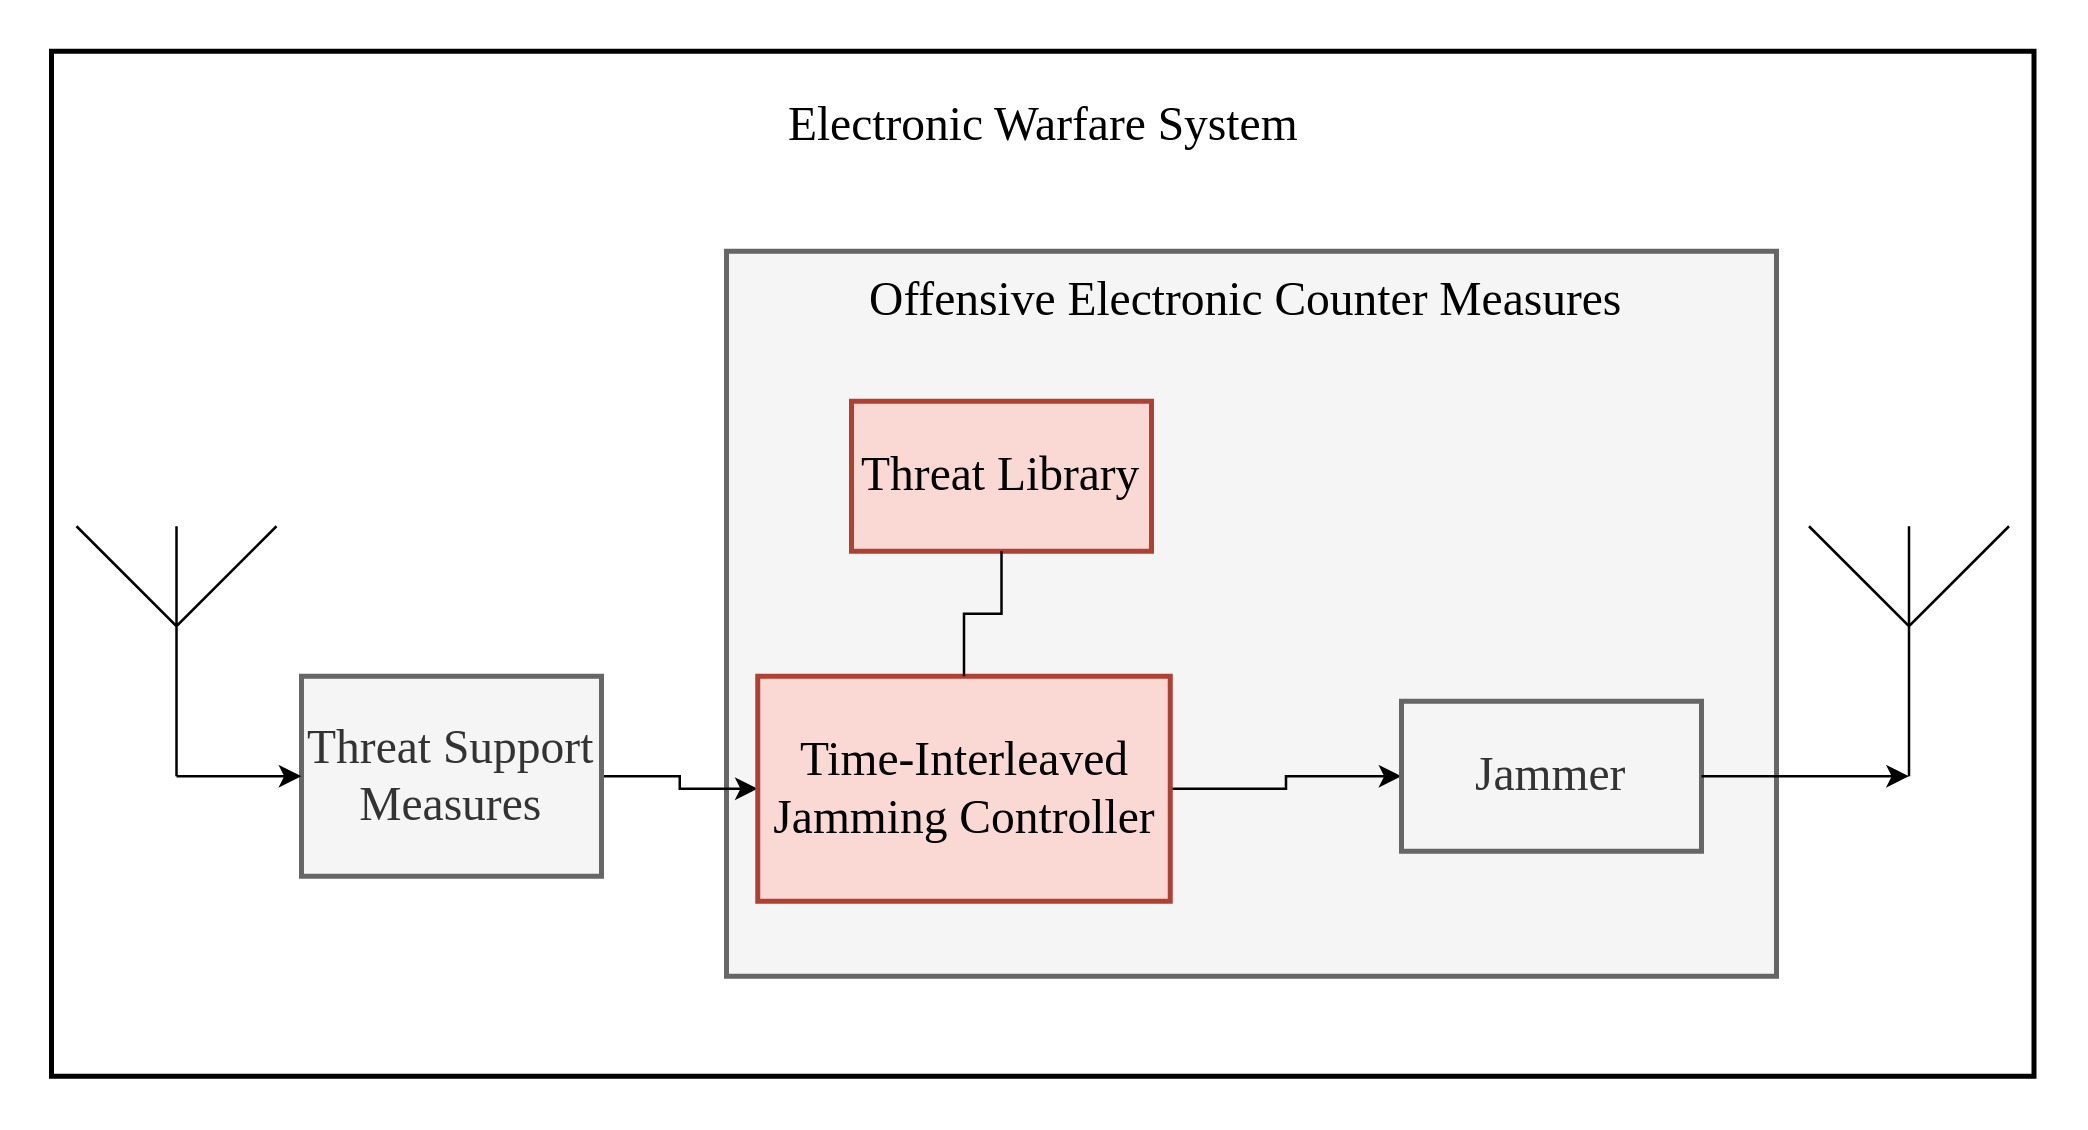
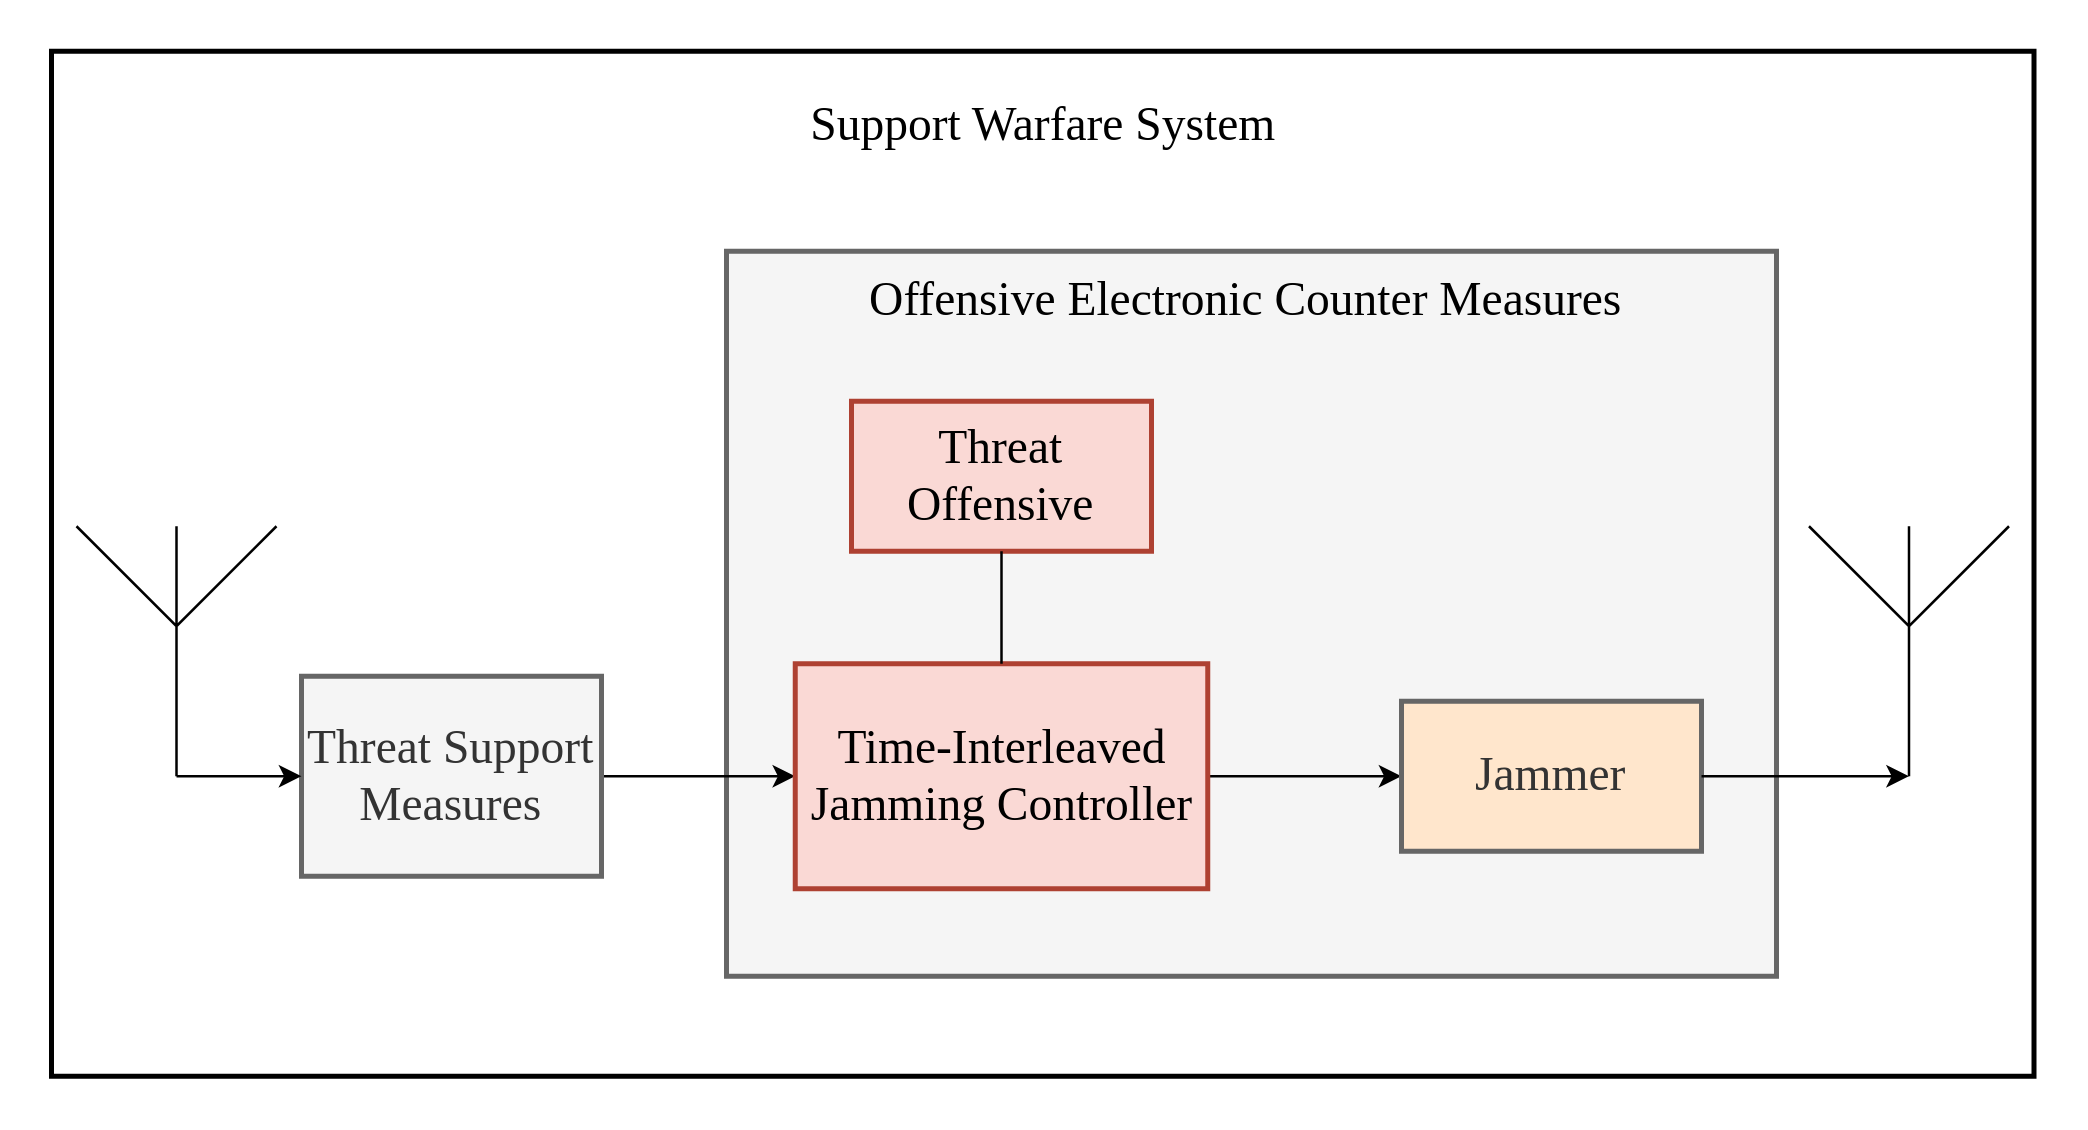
node "Electronic Warfare System": label "Electronic Warfare System" -> "Support Warfare System"
node "Threat Library": label "Threat Library" -> "Threat Offensive"
node "Jammer": fillcolor #f5f5f5 -> #ffe6cc
node "Time-InterleavedJamming Controller": moved (964, 789) -> (1001, 776)
